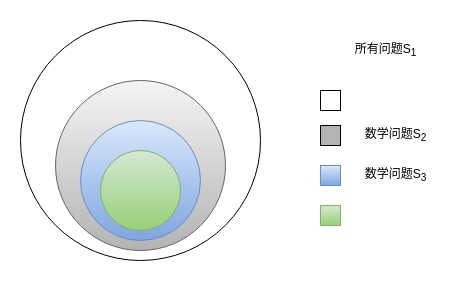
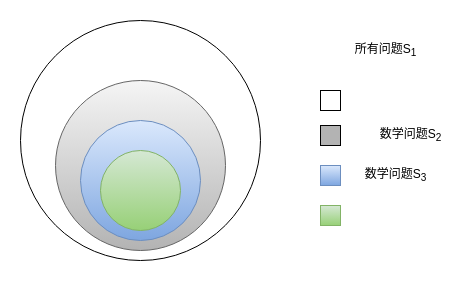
node "数学问题S2": moved (396, 136) -> (411, 136)
